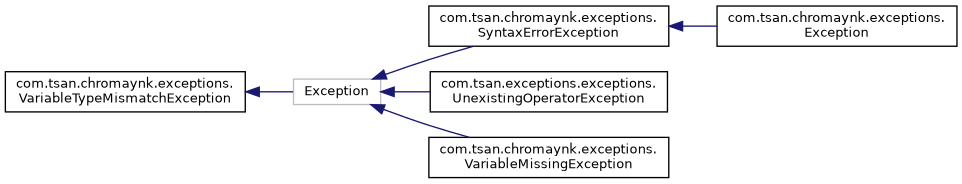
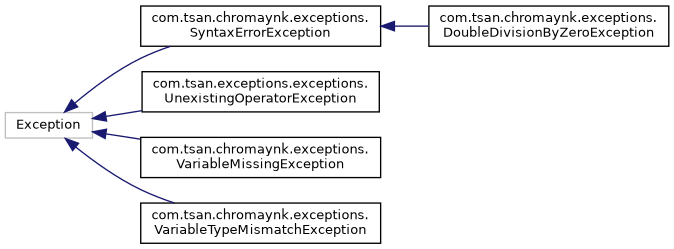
node "com.tsan.chromaynk.exceptions. Exception": label "com.tsan.chromaynk.exceptions. Exception" -> "com.tsan.chromaynk.exceptions. DoubleDivisionByZeroException"
edge "Exception" -> "com.tsan.chromaynk.exceptions. VariableTypeMismatchException": reversed
